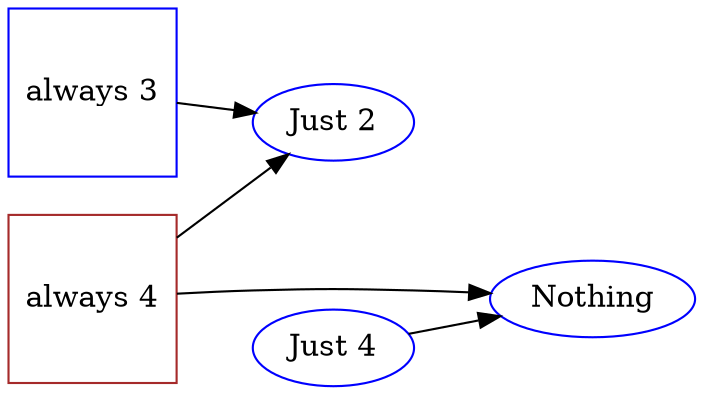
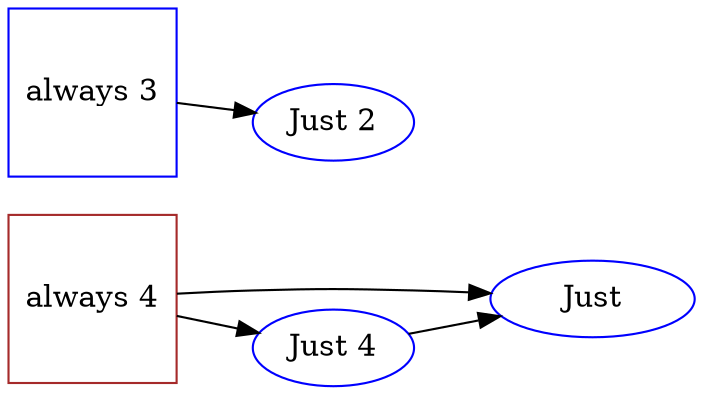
edge "always 4" -> "Just 2": now "always 4" -> "Just 4"
node "Nothing": label "Nothing" -> "Just"
